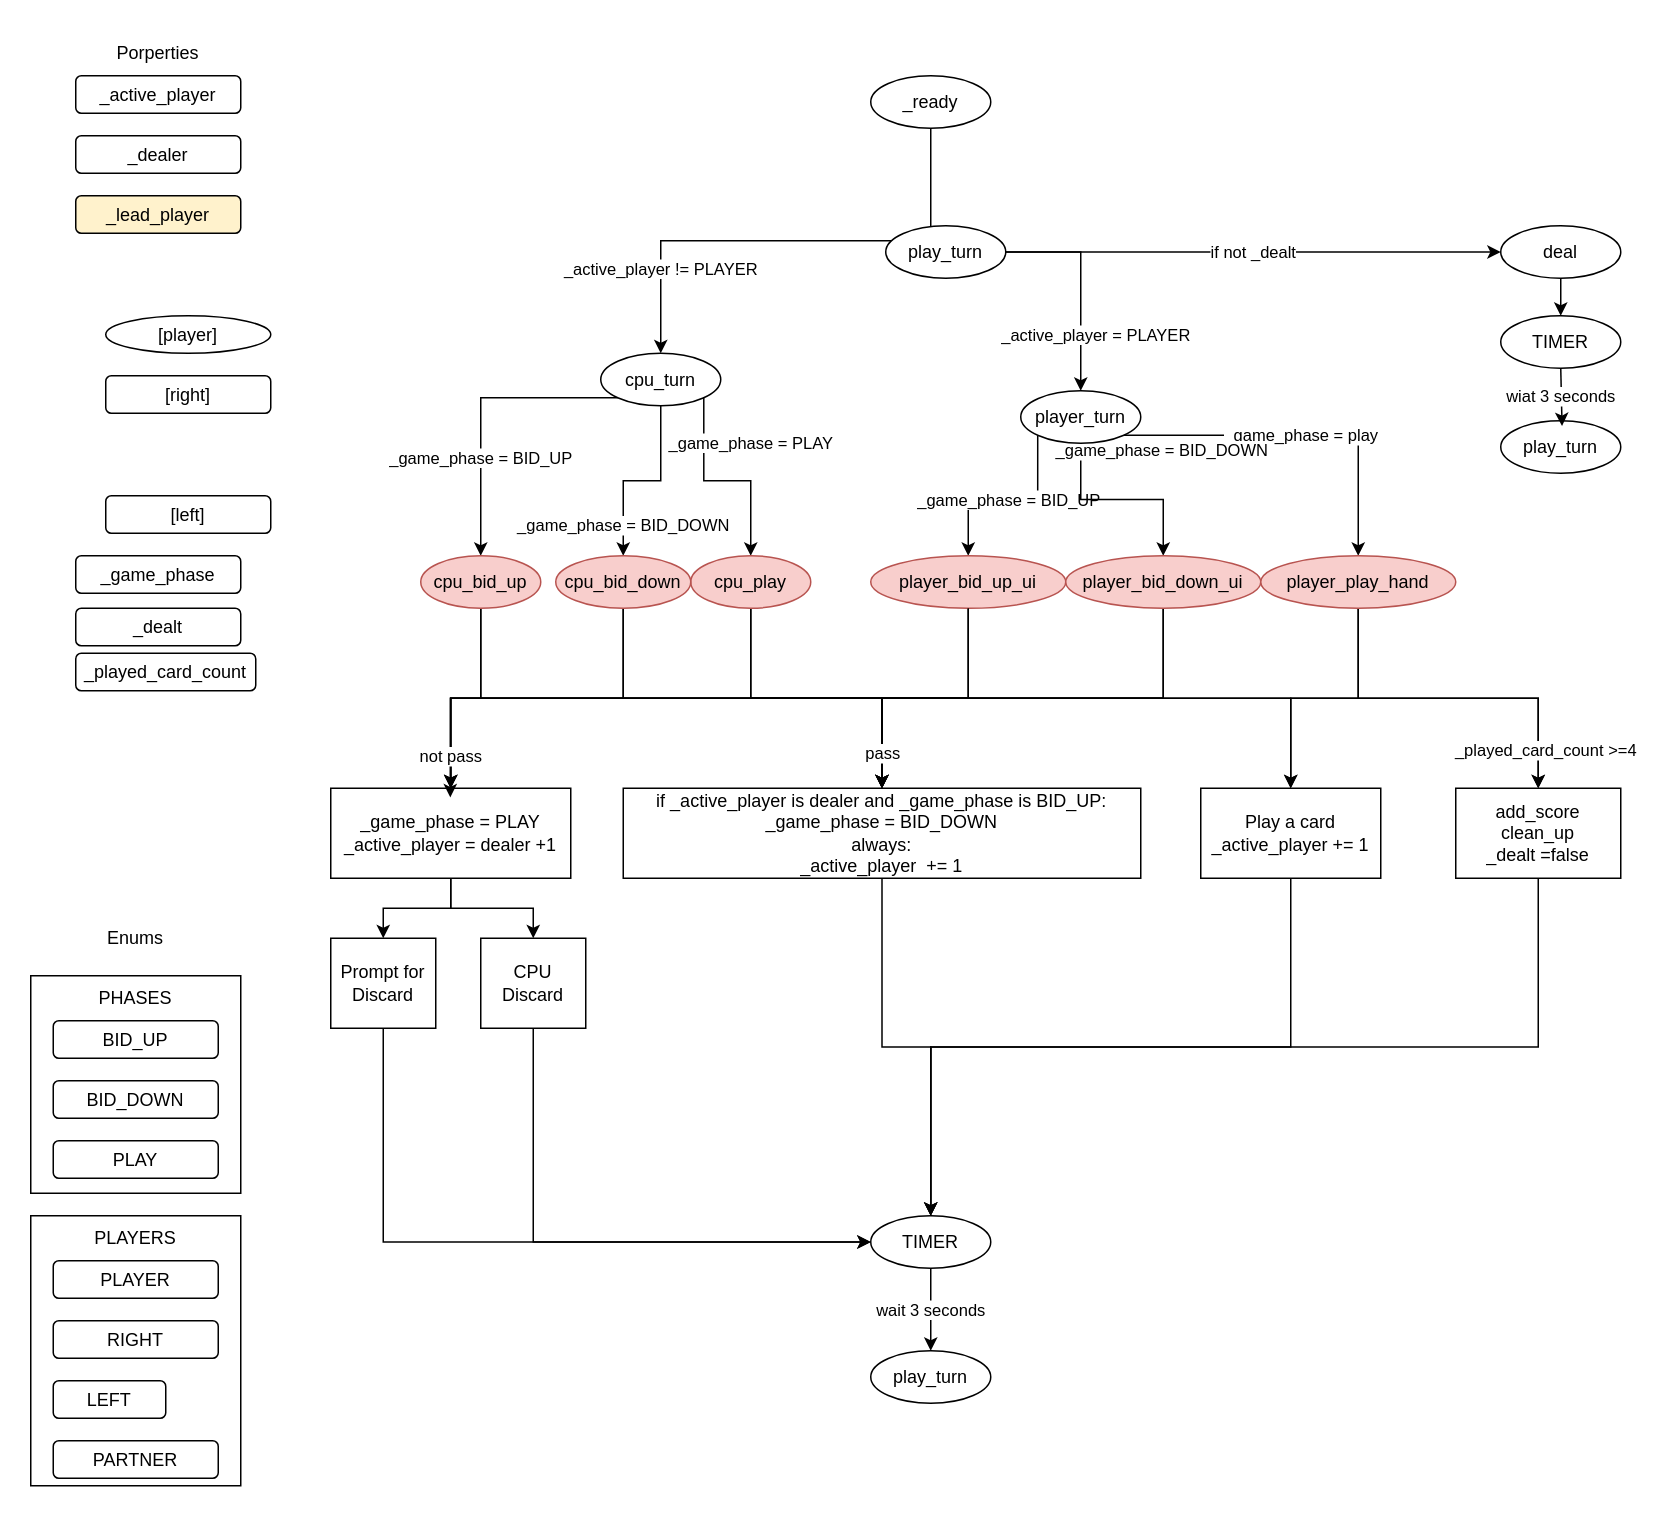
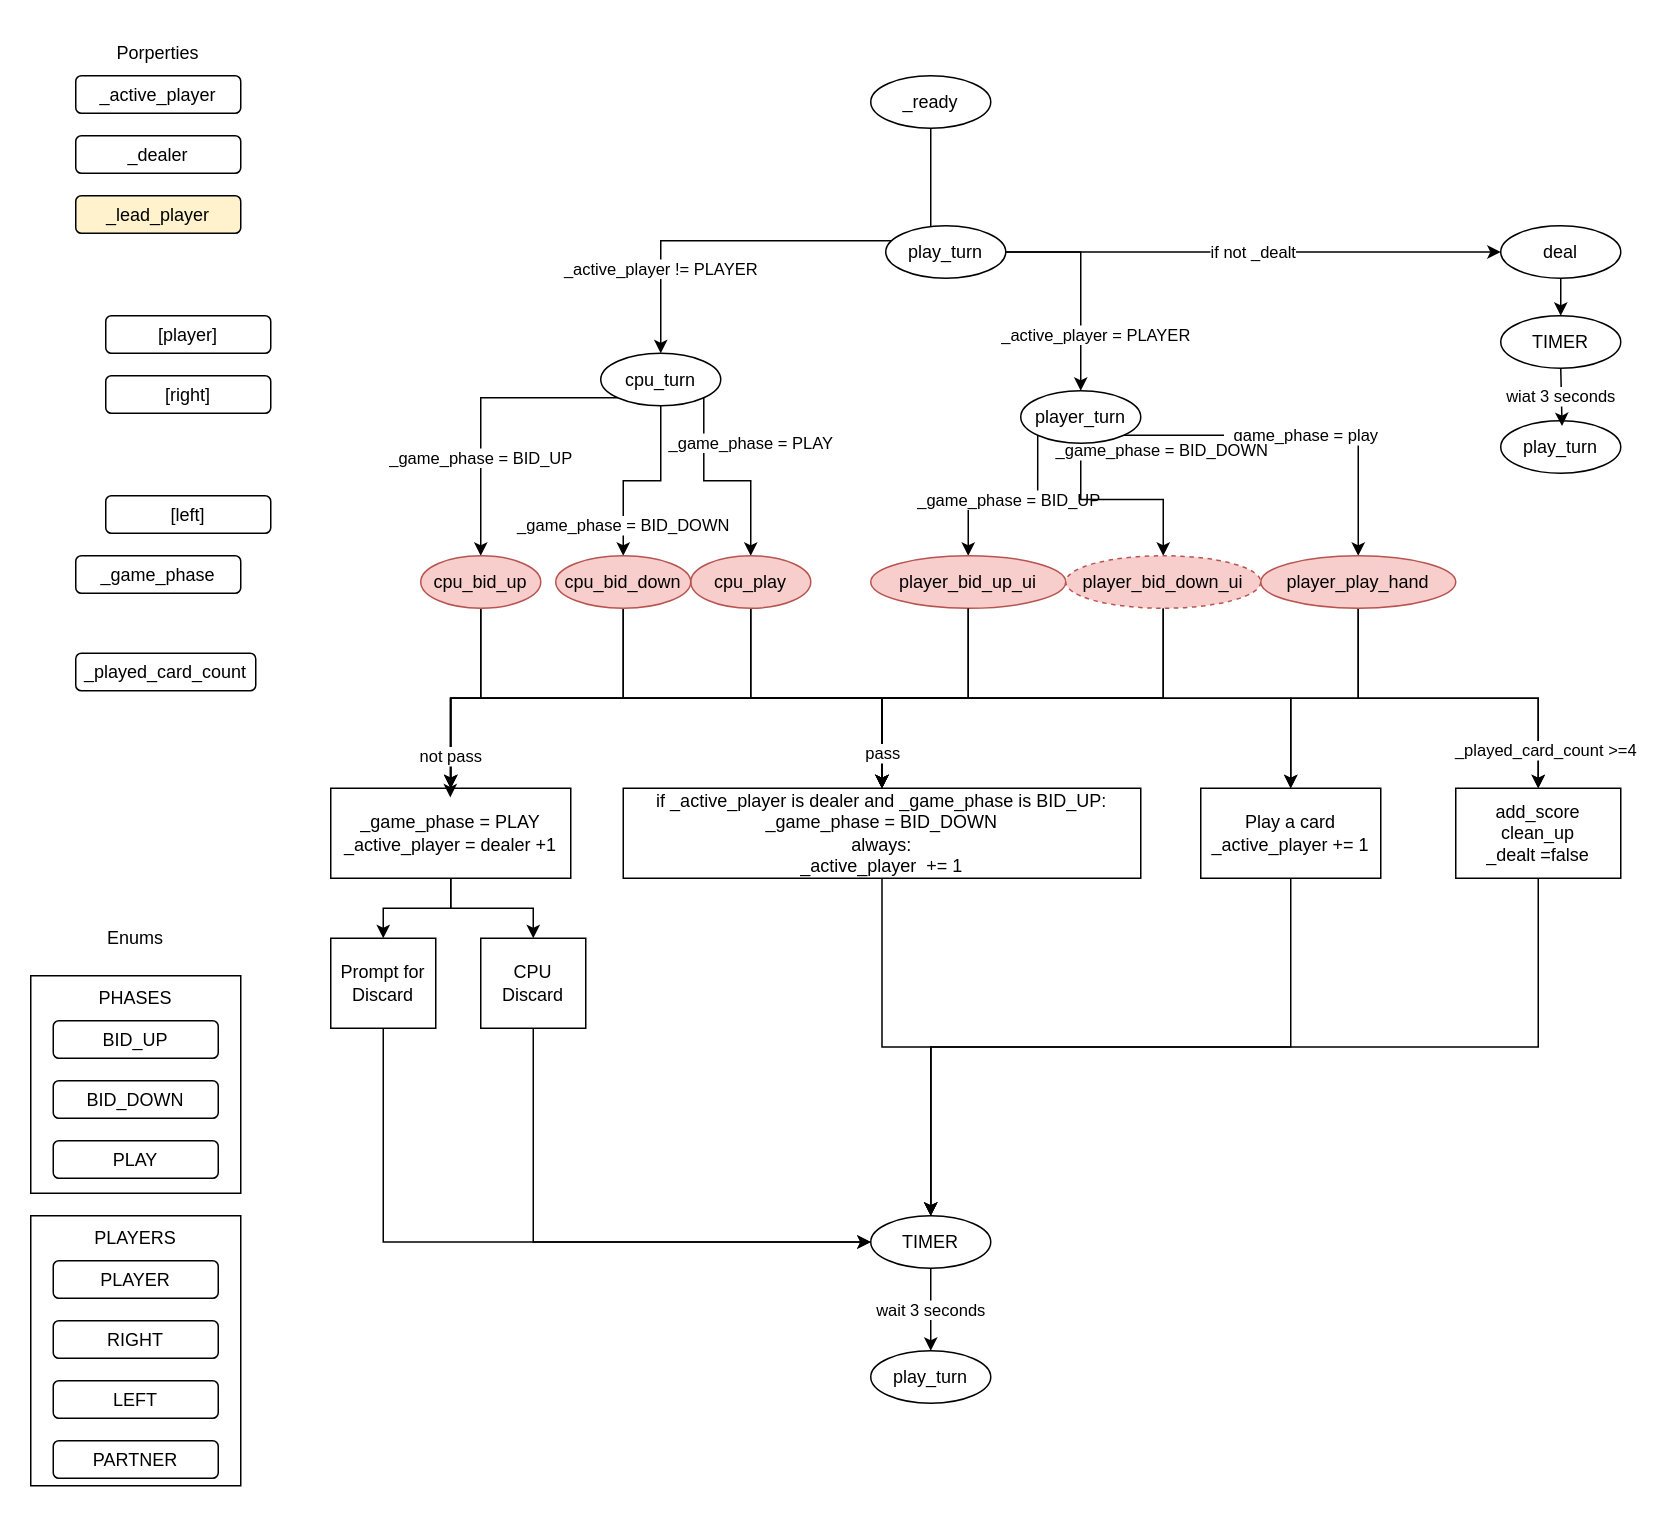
node "[player]": shape ellipse -> rounded rectangle
node "player_bid_down_ui": style solid -> dashed
node "_dealt": removed
node "LEFT": size 113x38 -> 165x38
